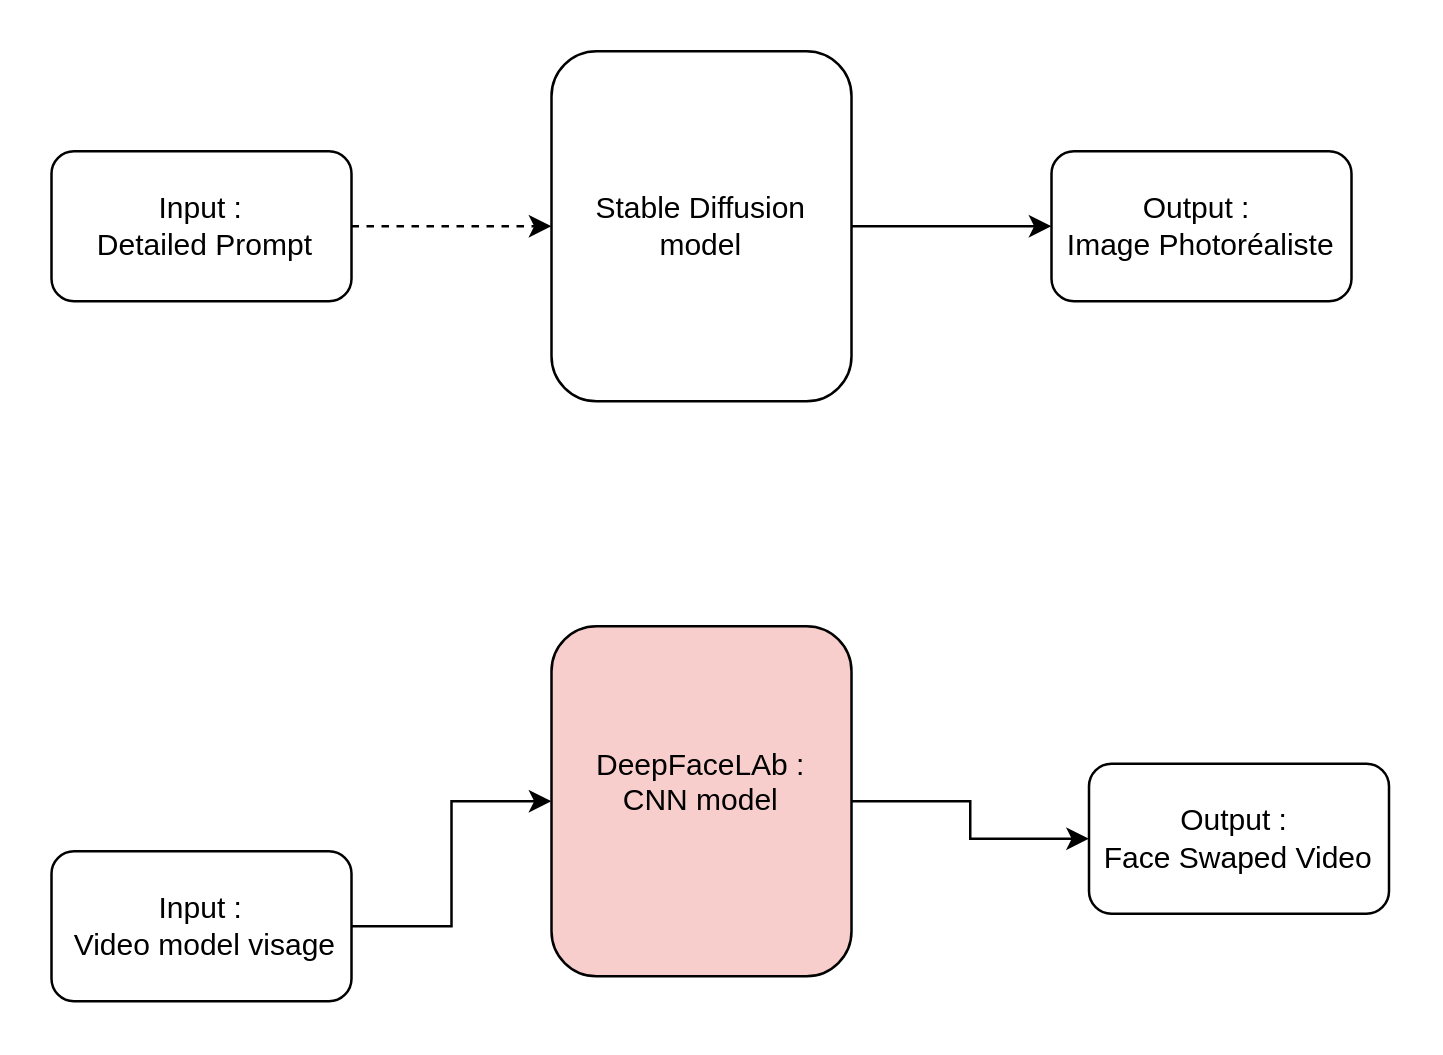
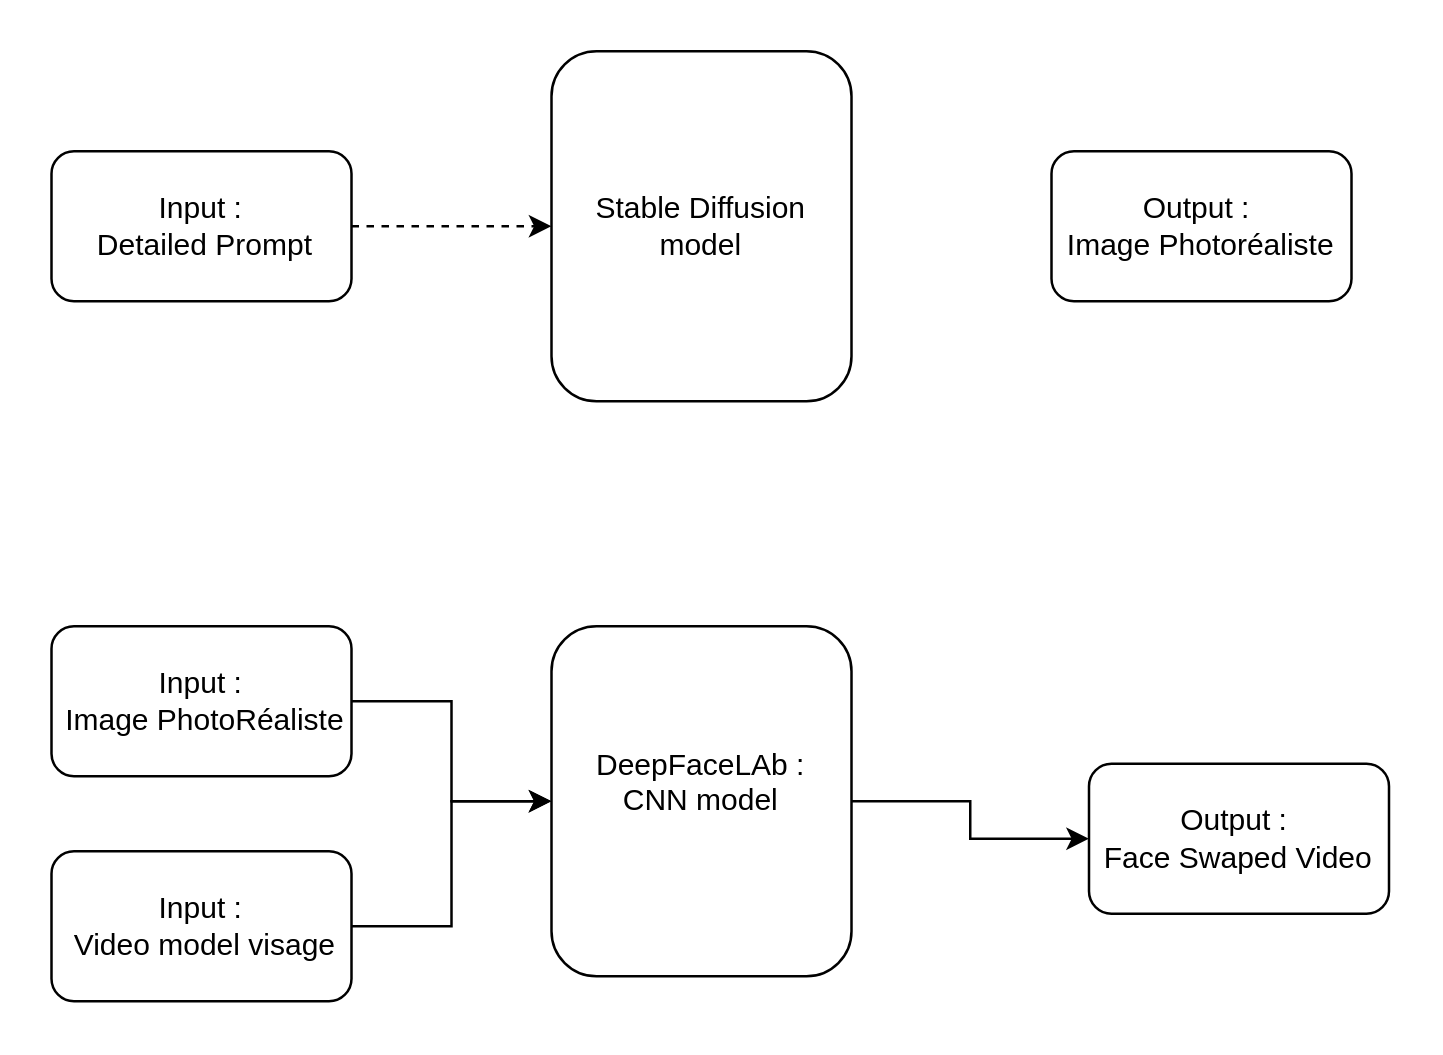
edge "Stable Diffusion model" -> "Output : Image Photoréaliste": removed
node "Input : Image PhotoRéaliste": added
edge "Input : Image PhotoRéaliste" -> "DeepFaceLAb : CNN model": added
node "DeepFaceLAb : CNN model": fillcolor #f8cecc -> #ffffff
